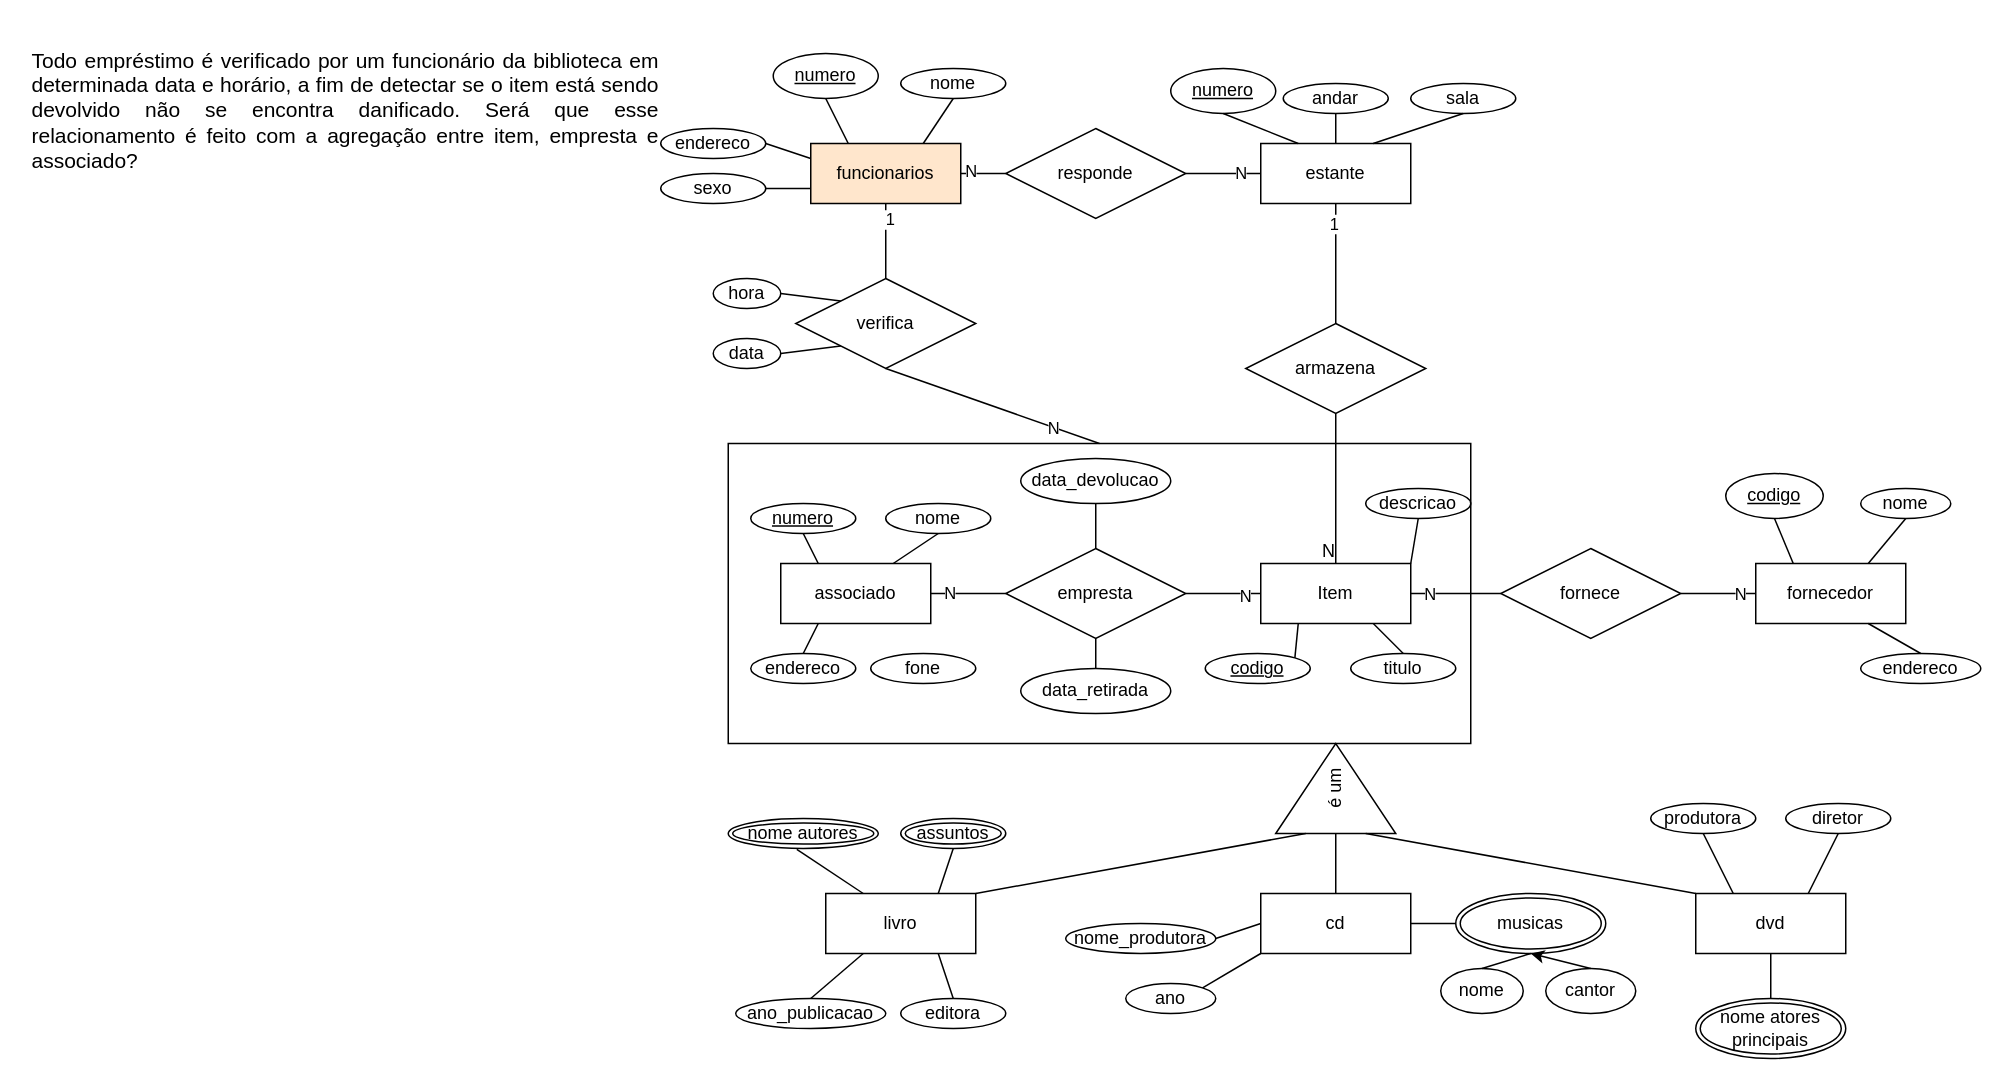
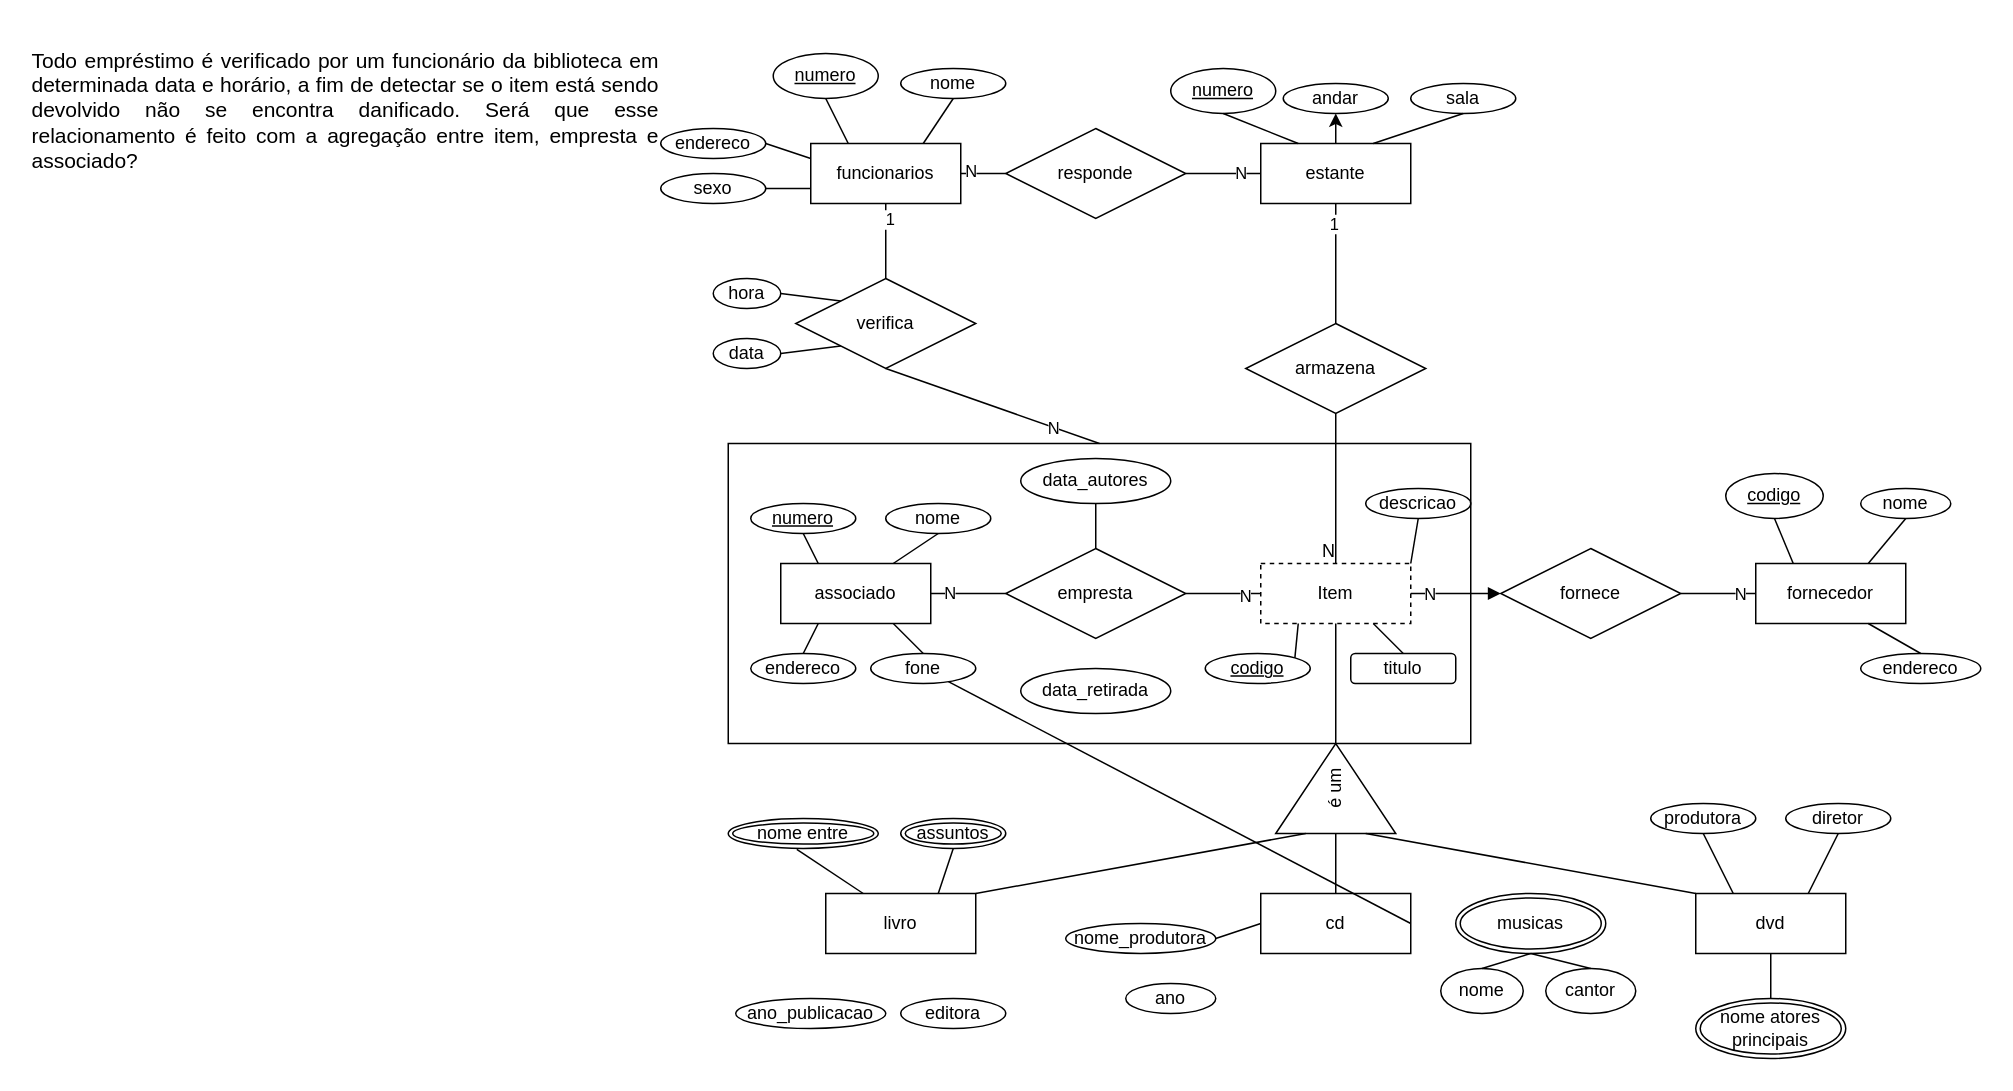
edge "andar" -- "estante": arrowhead none -> classic
node "funcionarios": fillcolor #ffe6cc -> #ffffff
node "data_devolucao": label "data_devolucao" -> "data_autores"
node "Item": style solid -> dashed
edge "Item" -- "fornece": arrowhead none -> block
edge "associado" -- "fone": added
edge "empresta" -- "data_retirada": removed
node "titulo": shape ellipse -> rounded rectangle
edge "Item" -- "é um": added
node "nome autores": label "nome autores" -> "nome entre"
edge "cd" -- "musicas": now "cd" -- "fone"
edge "cantor" -> "musicas": arrowhead classic -> none
edge "cd" -- "ano": removed
edge "livro" -- "ano_publicacao": removed
edge "livro" -- "editora": removed
